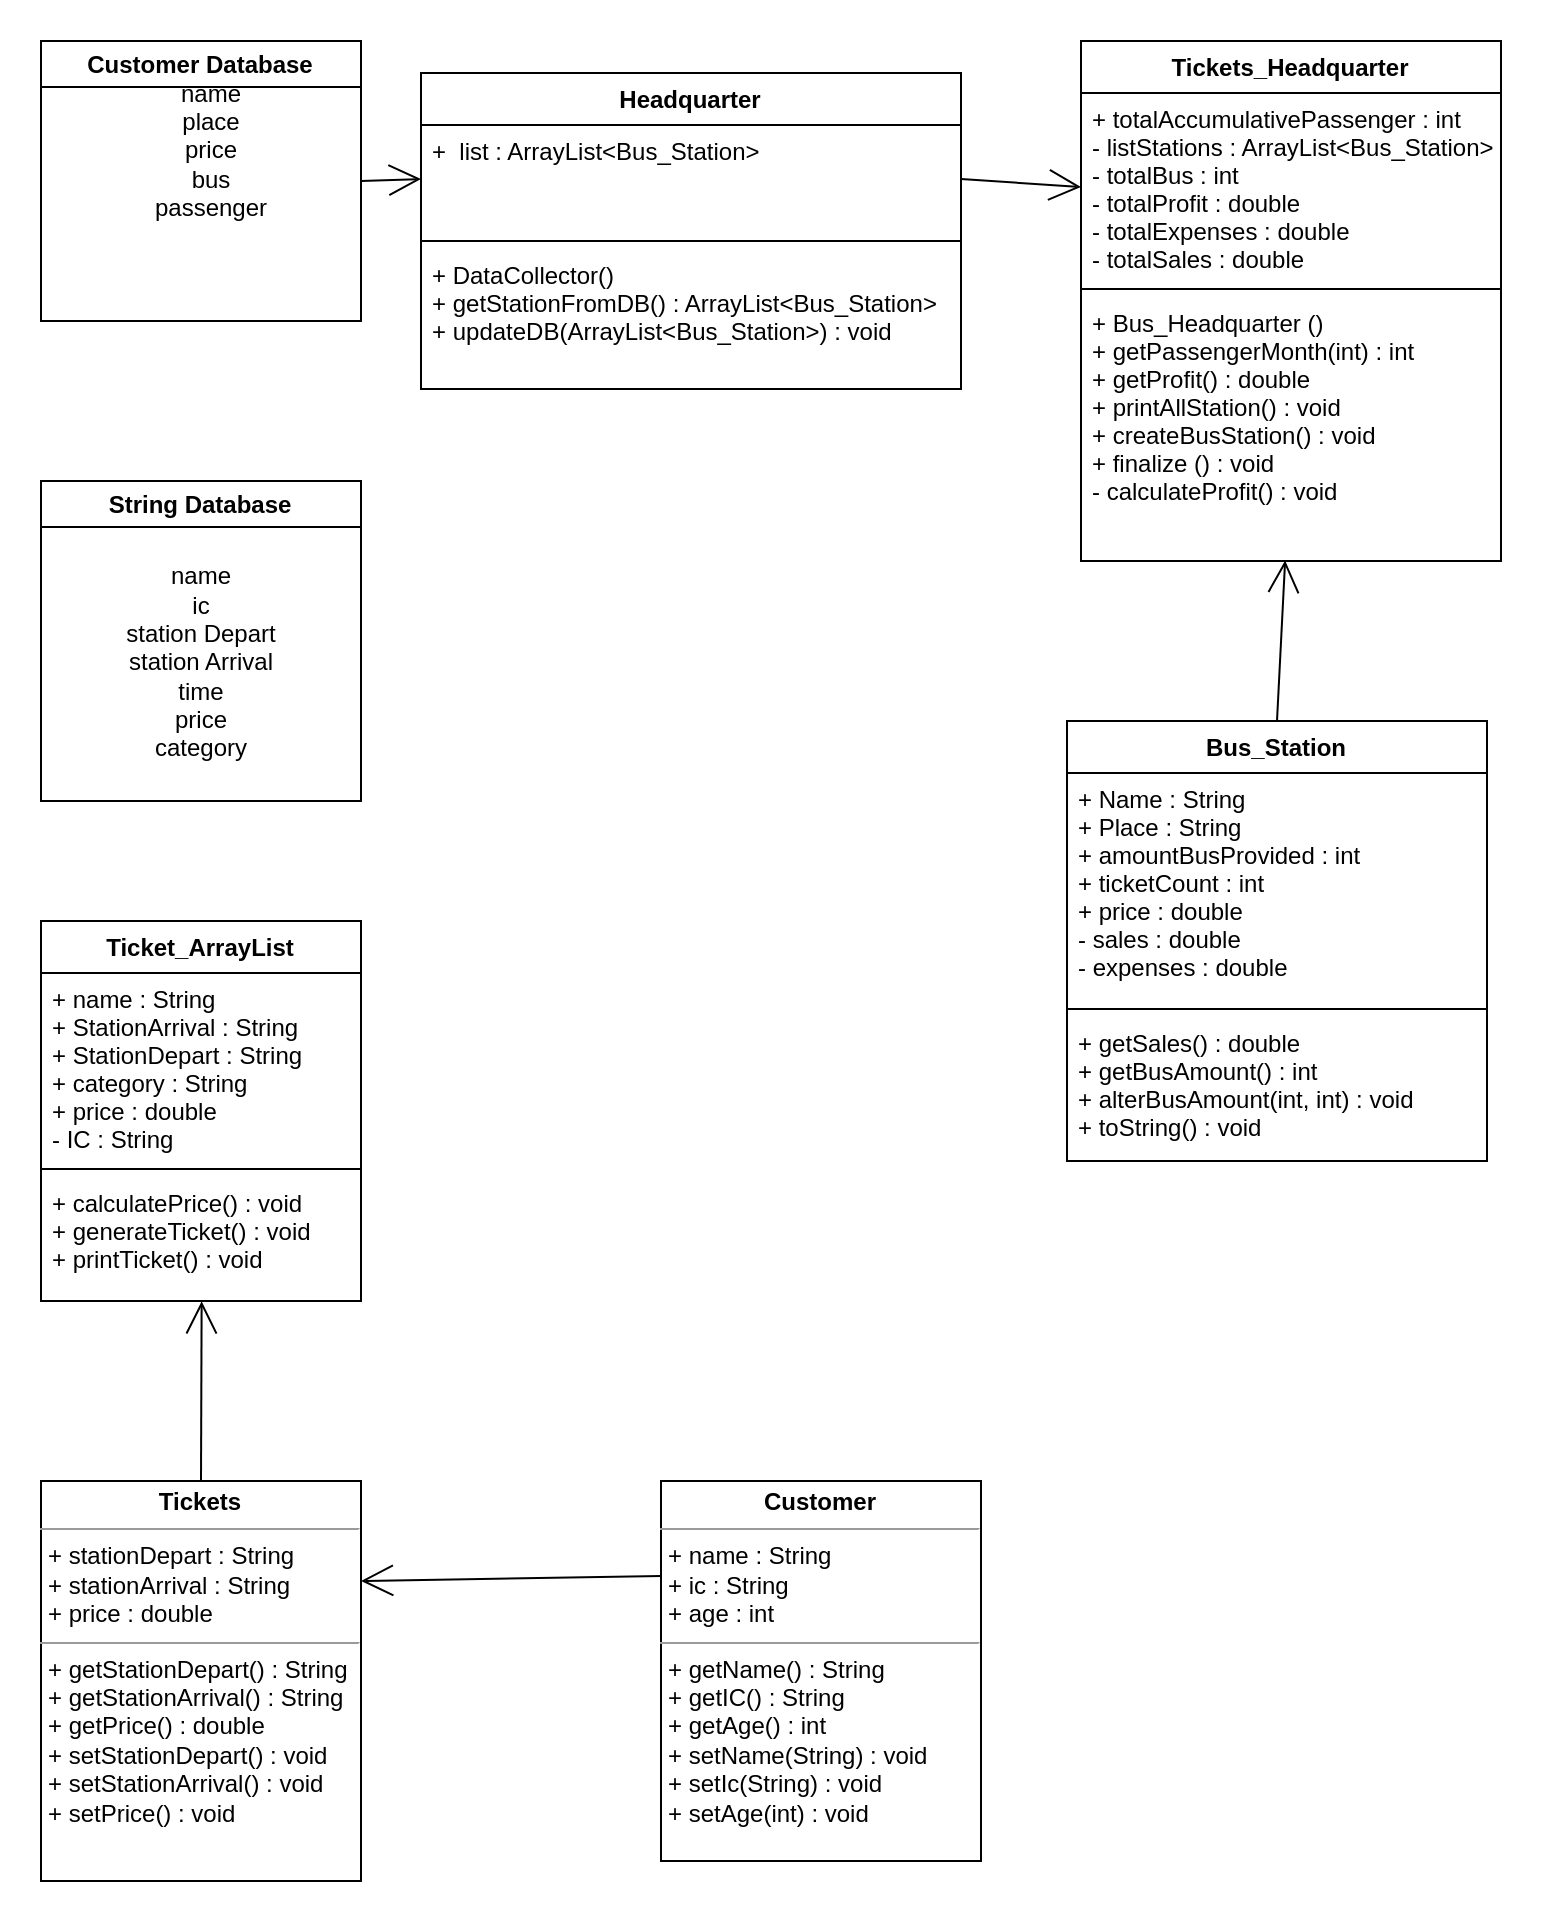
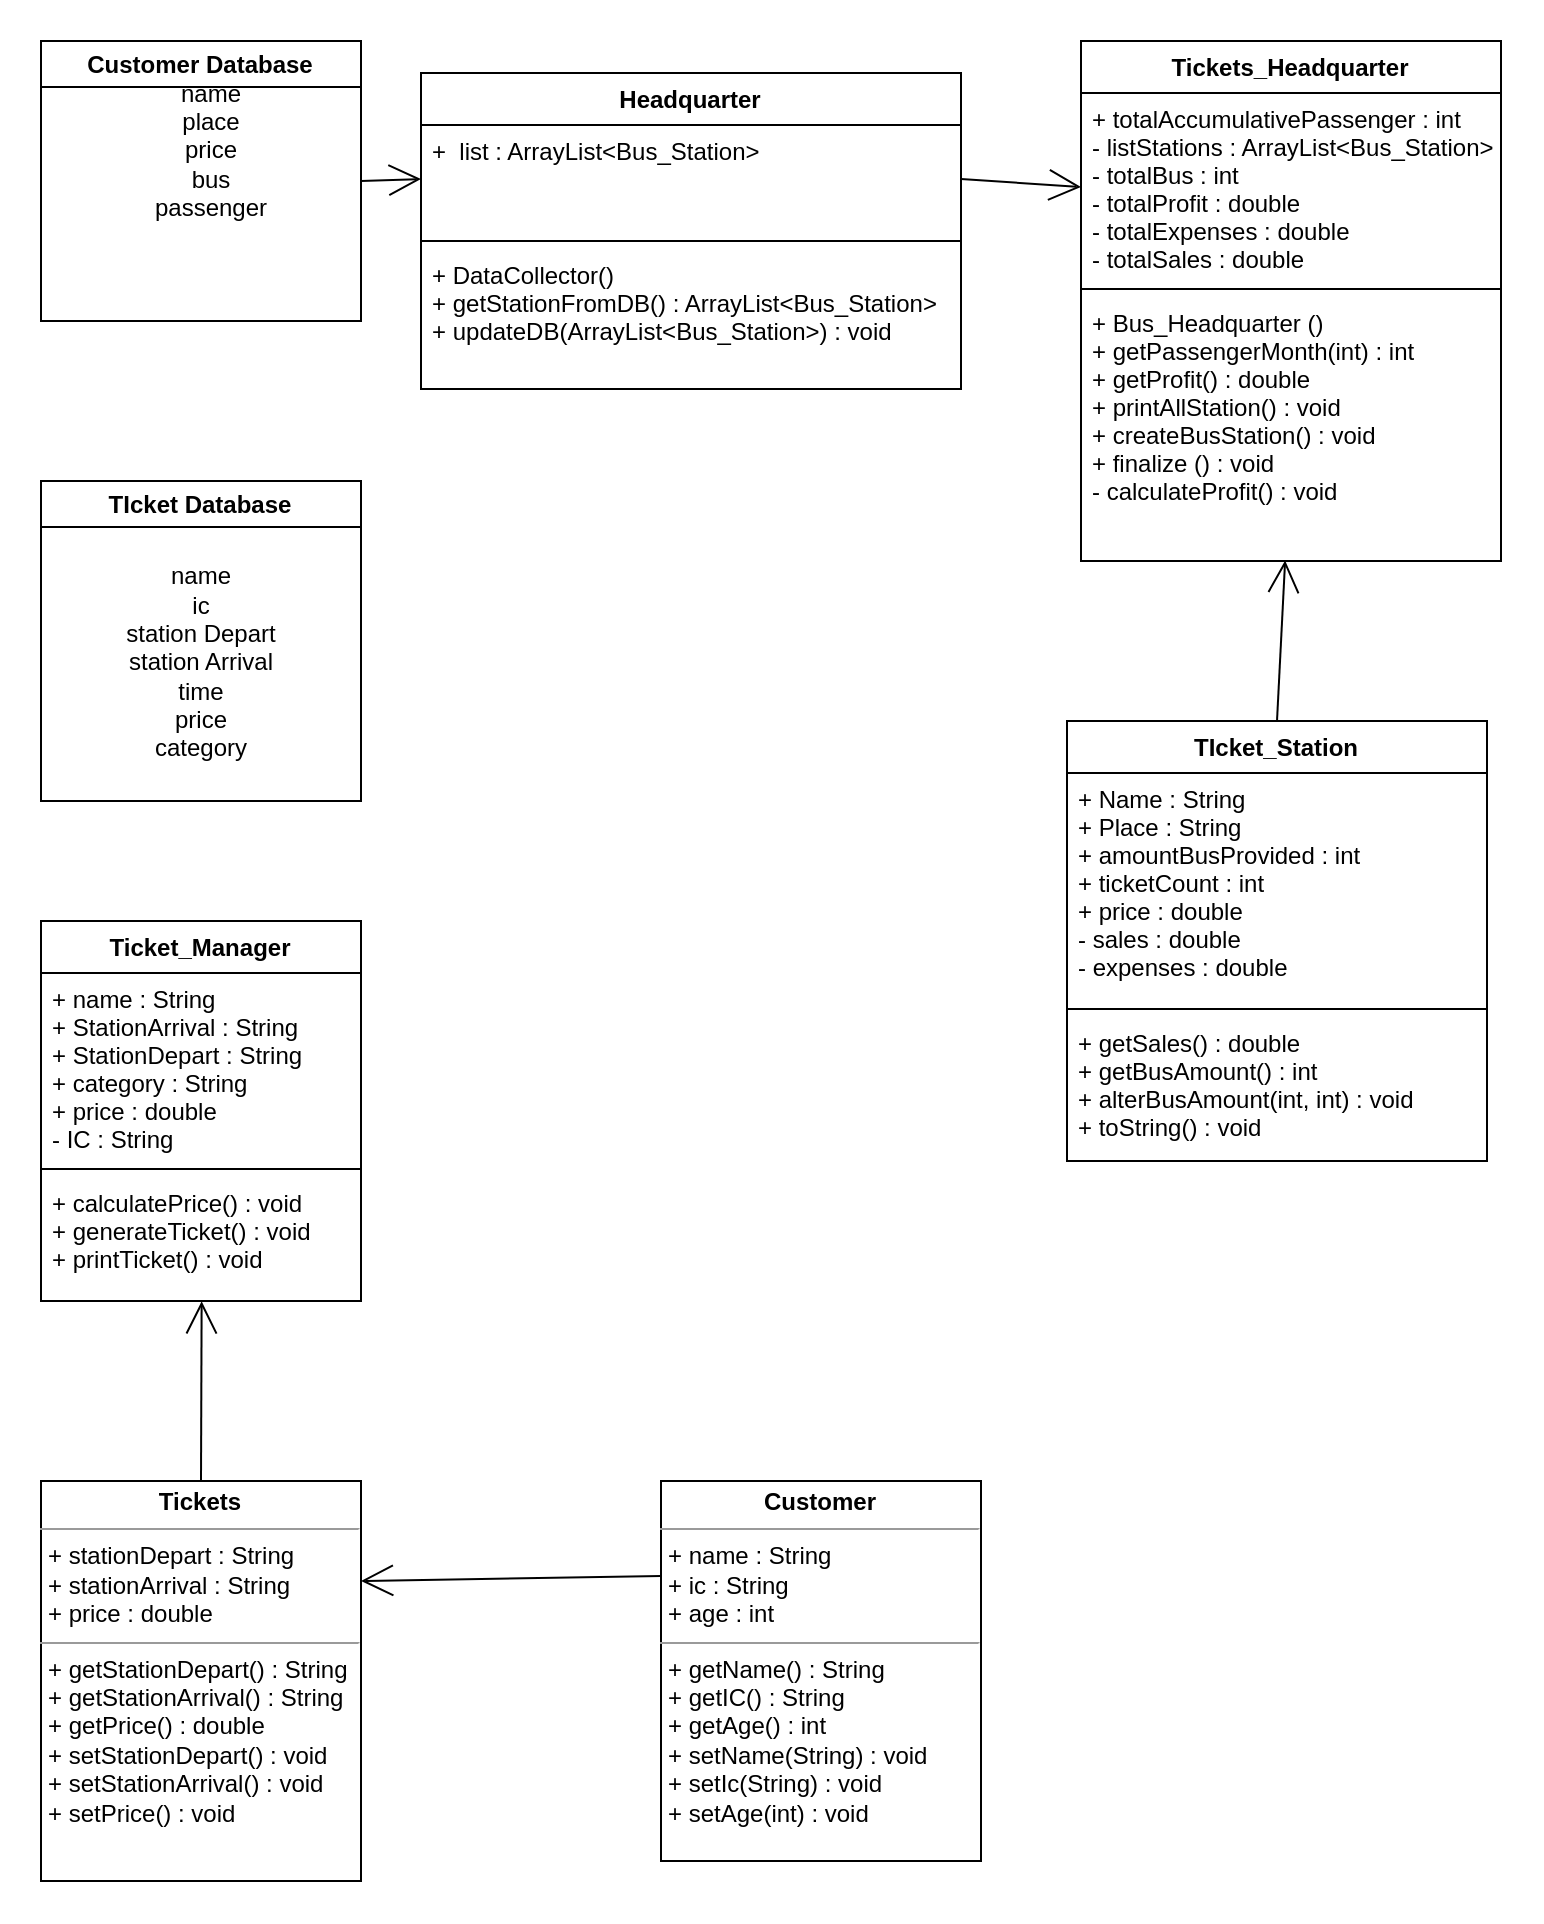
node "String Database": label "String Database" -> "TIcket Database"
node "Bus_Station": label "Bus_Station" -> "TIcket_Station"
node "Ticket_ArrayList": label "Ticket_ArrayList" -> "Ticket_Manager"
